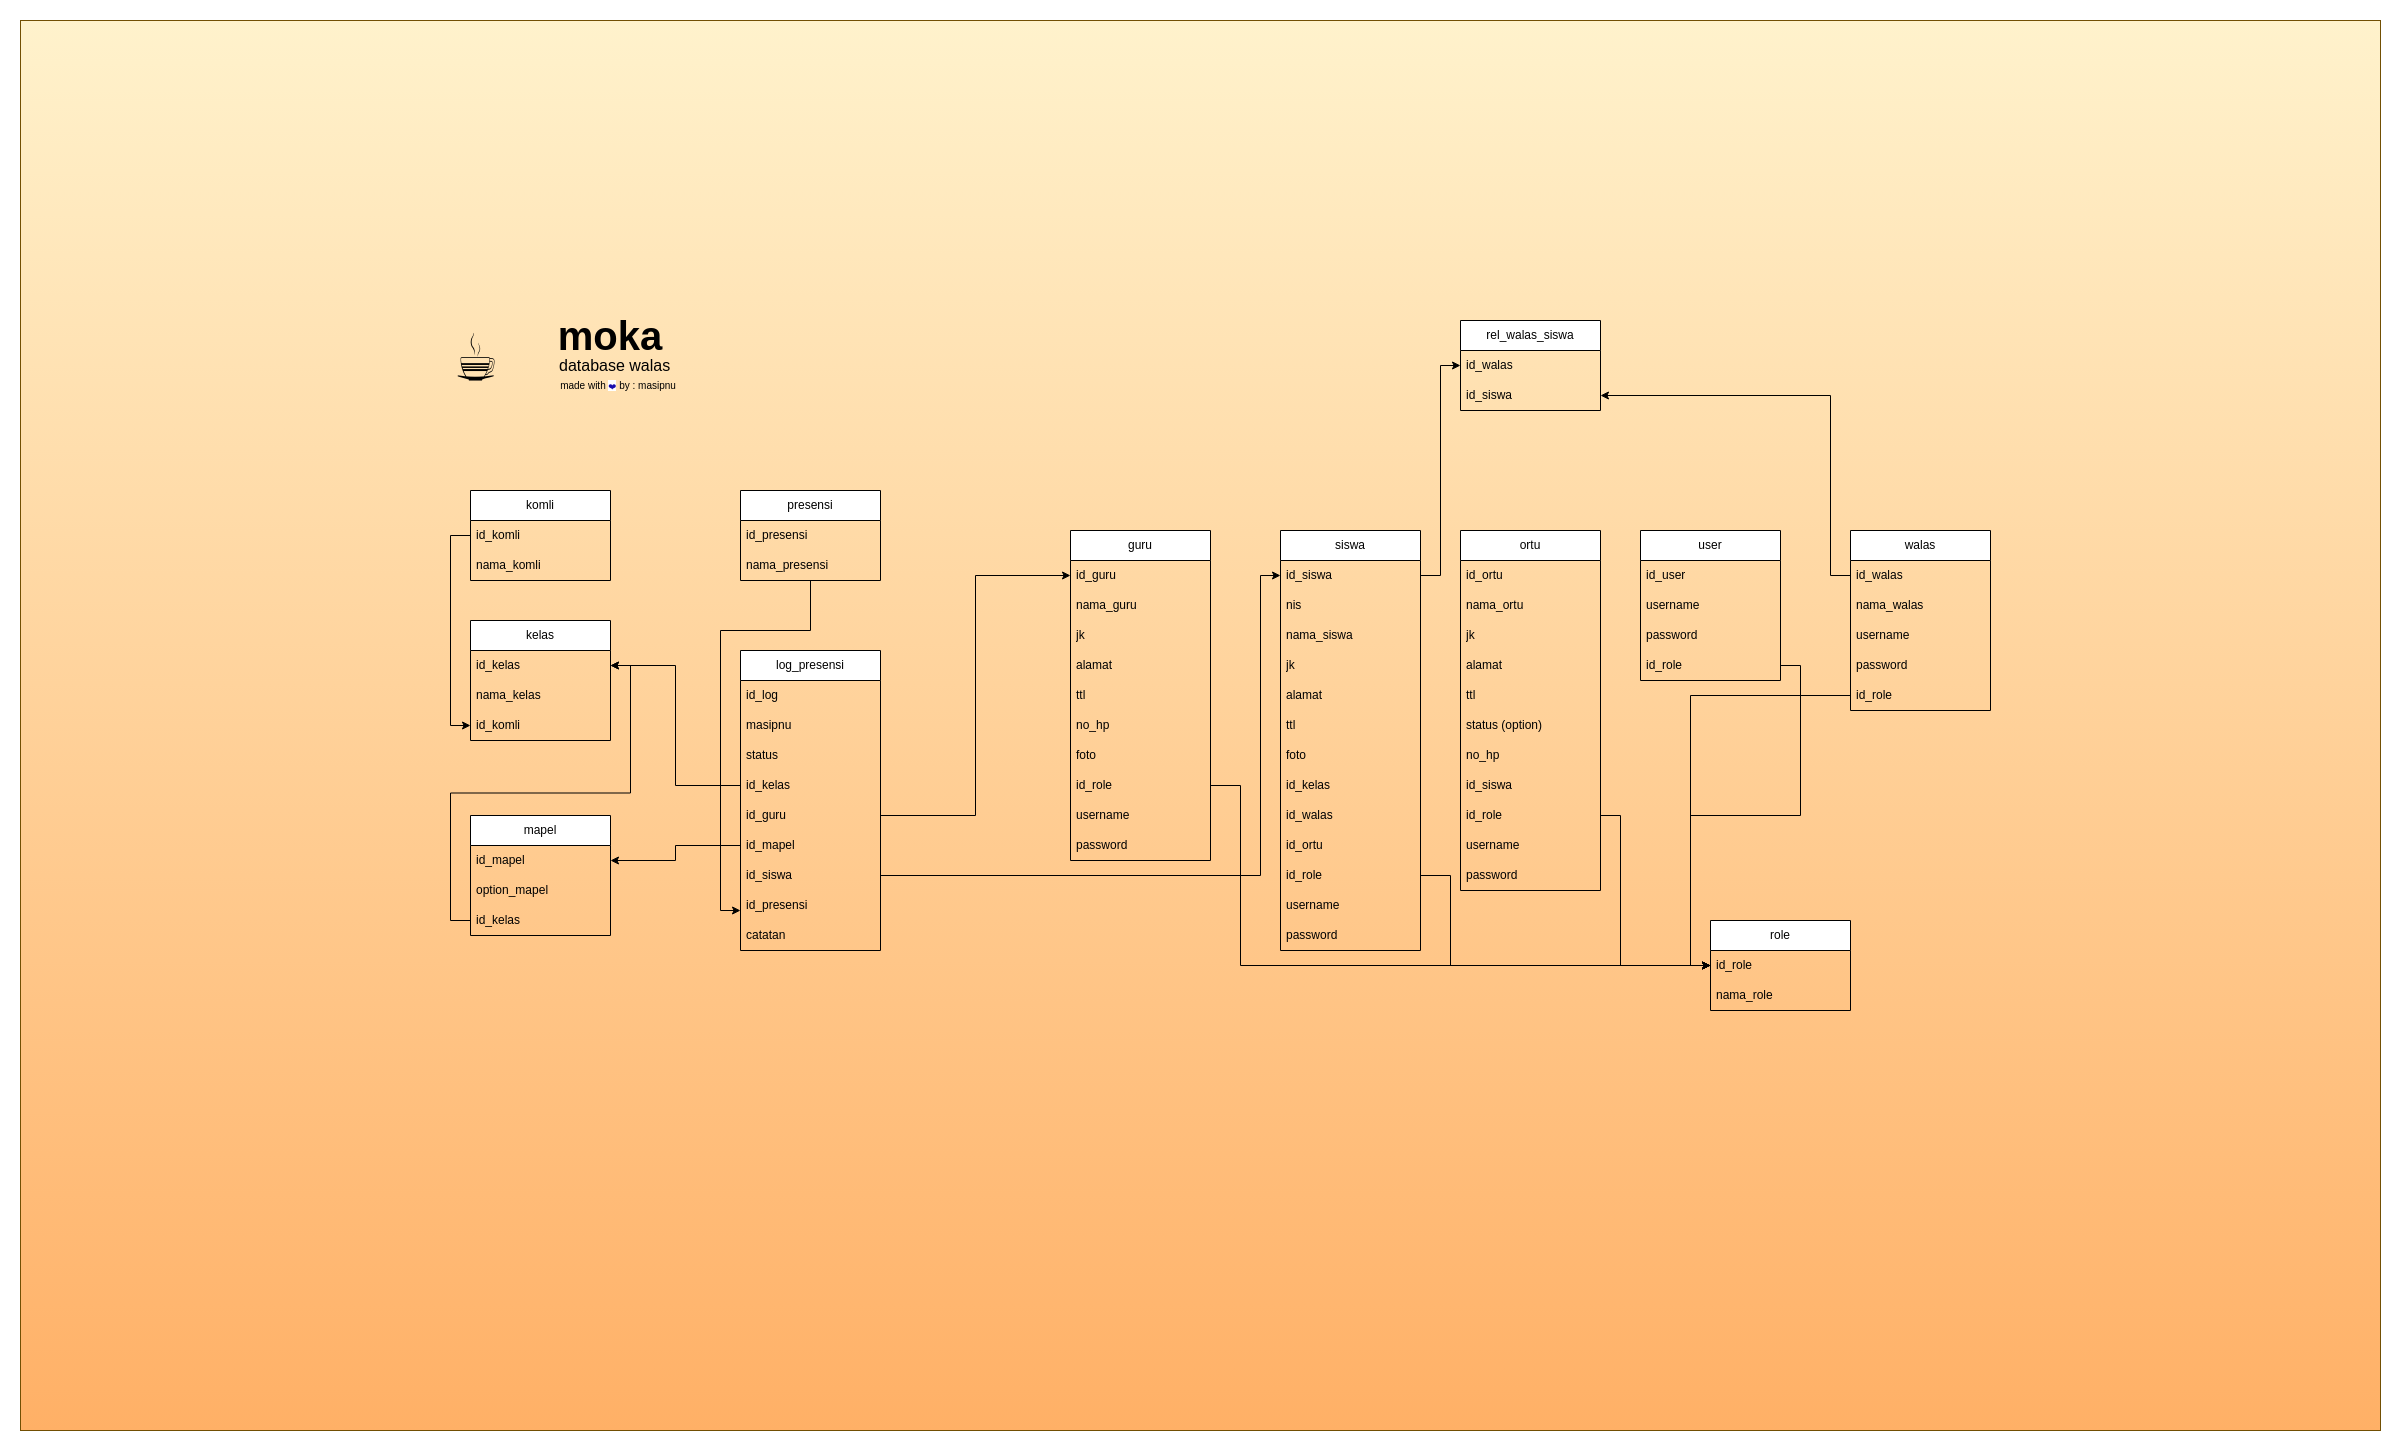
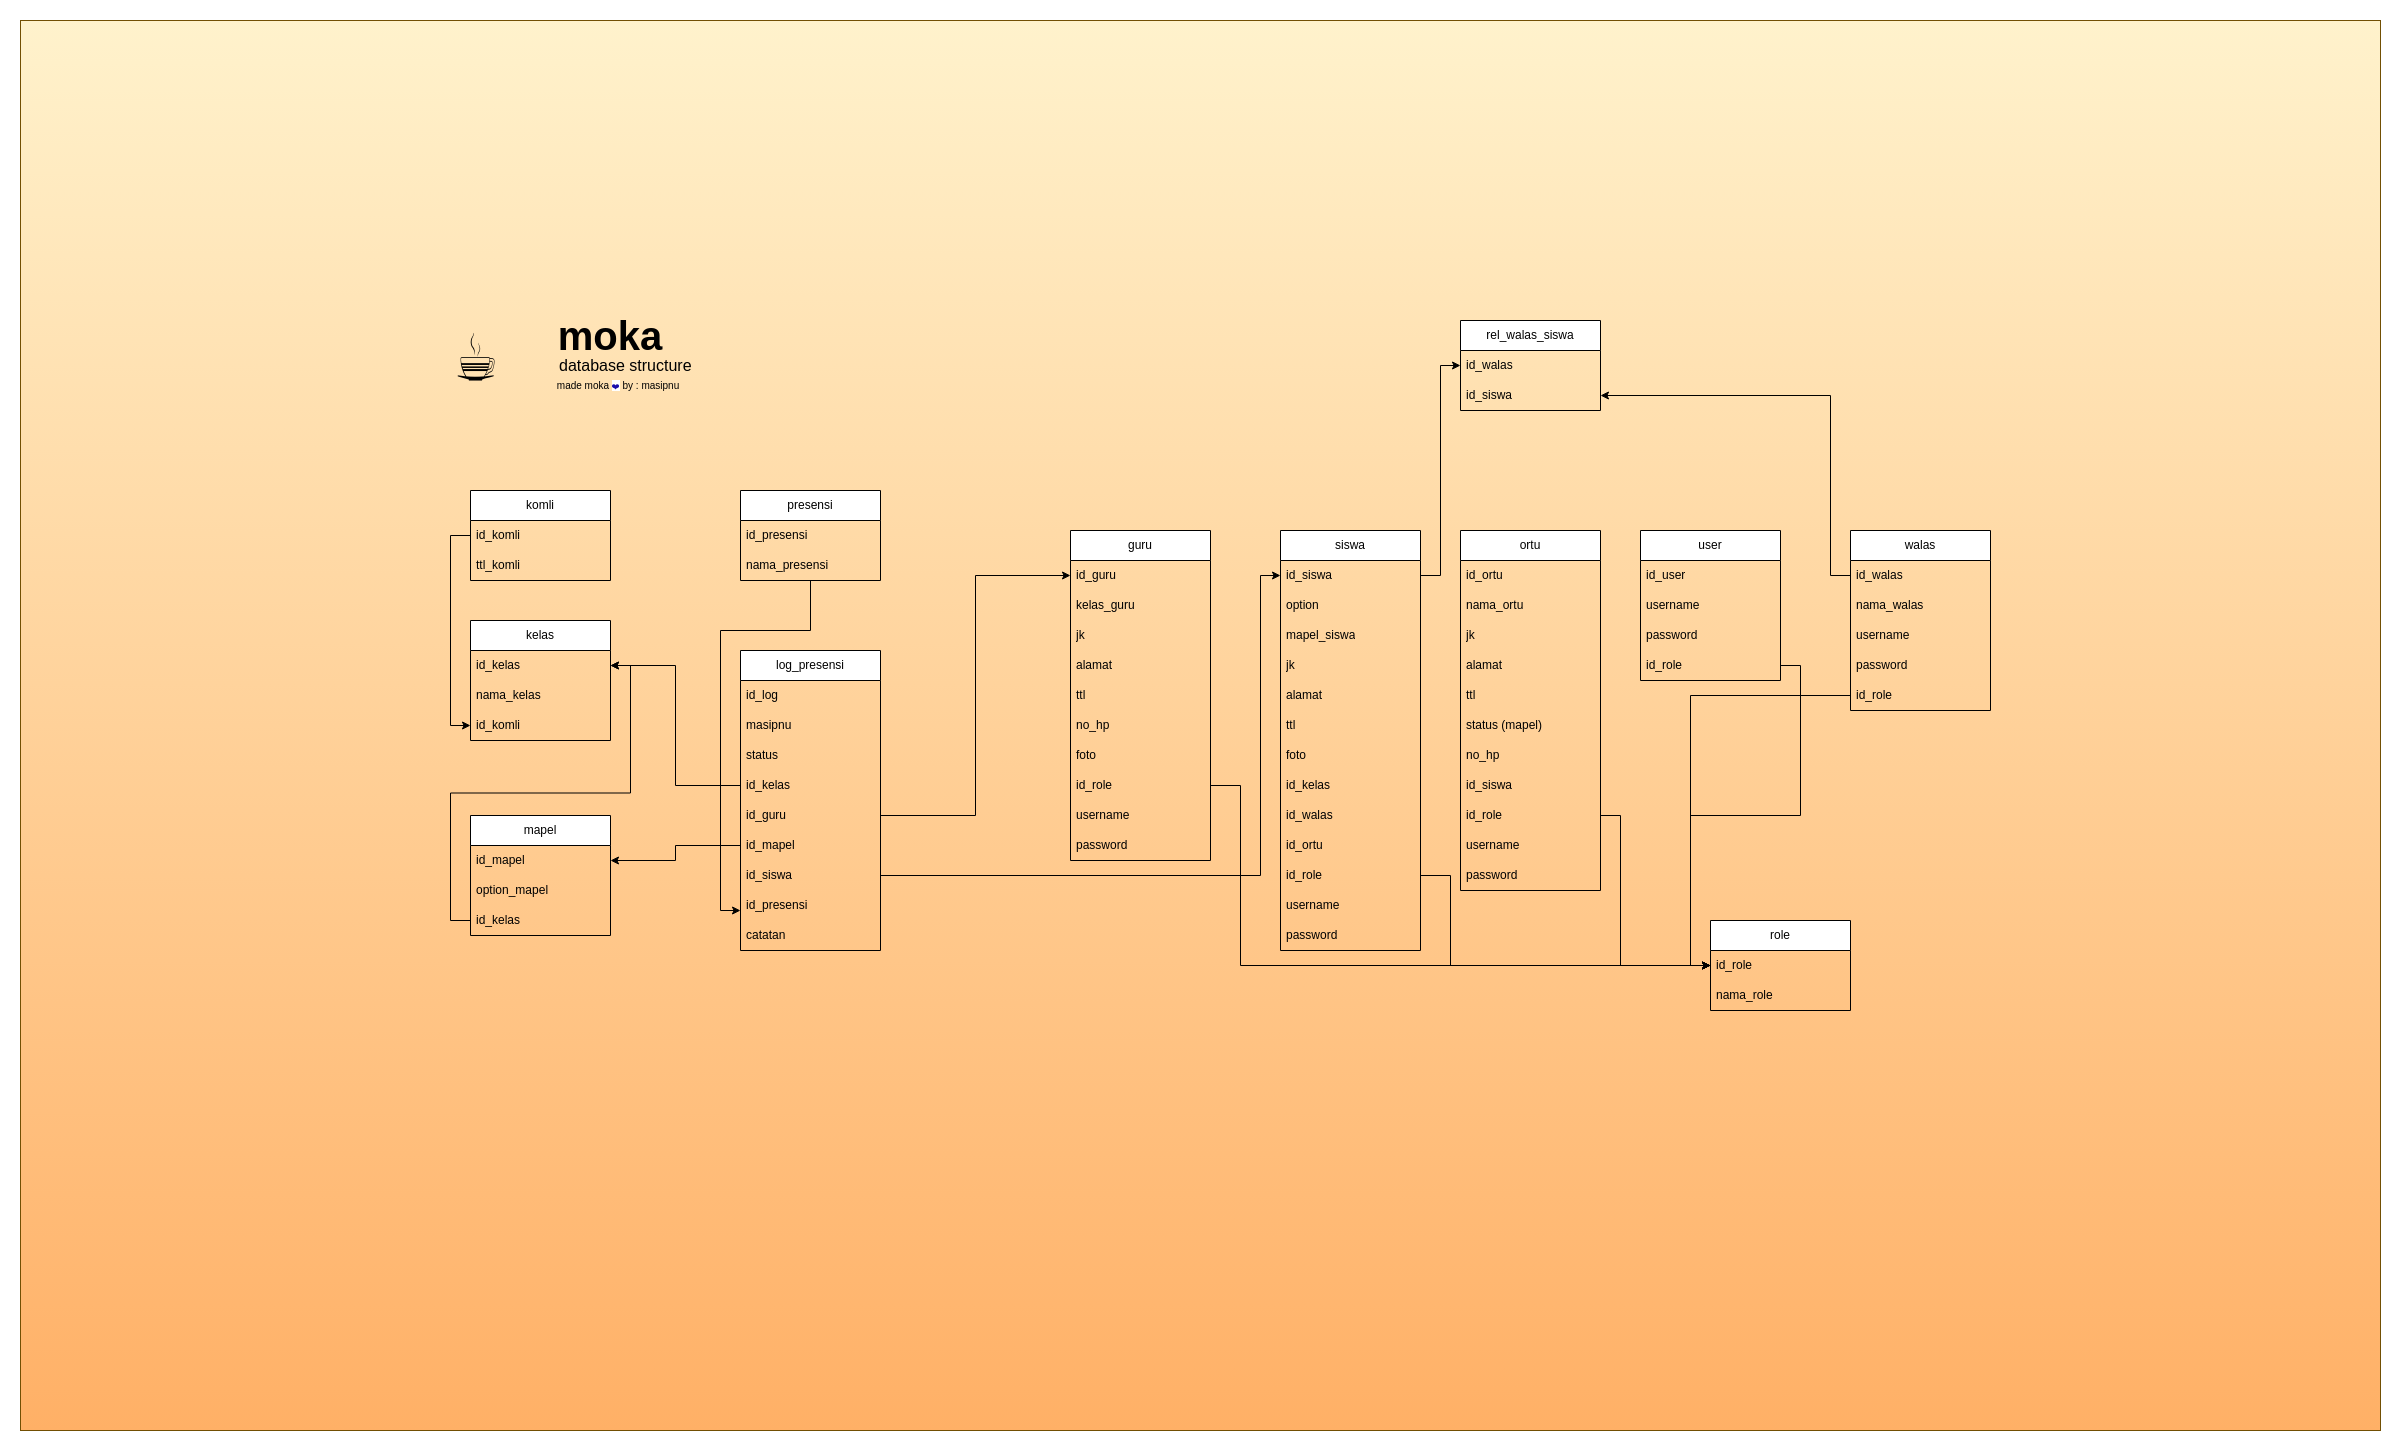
node "database walas": label "database walas" -> "database structure"
node "made with ❤️ by : masipnu": label "made with ❤️ by : masipnu" -> "made moka ❤️ by : masipnu"
node "nama_komli": label "nama_komli" -> "ttl_komli"
node "nama_guru": label "nama_guru" -> "kelas_guru"
node "nis": label "nis" -> "option"
node "nama_siswa": label "nama_siswa" -> "mapel_siswa"
node "status (option)": label "status (option)" -> "status (mapel)"
